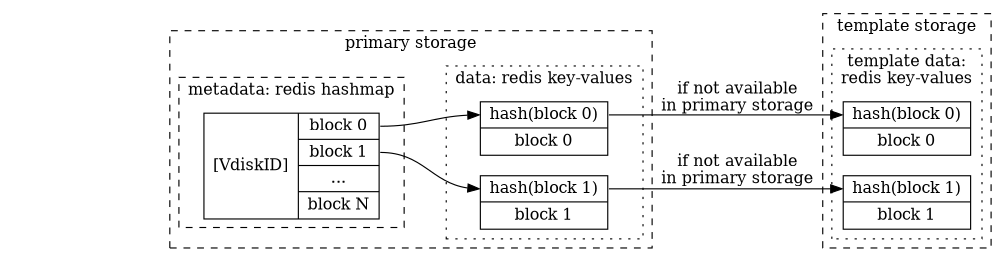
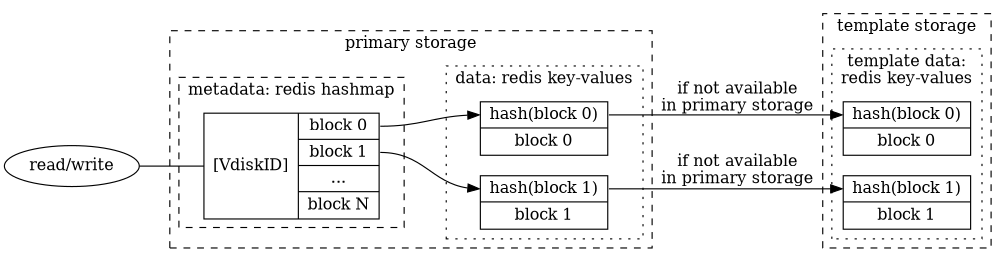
node "read/write": added
